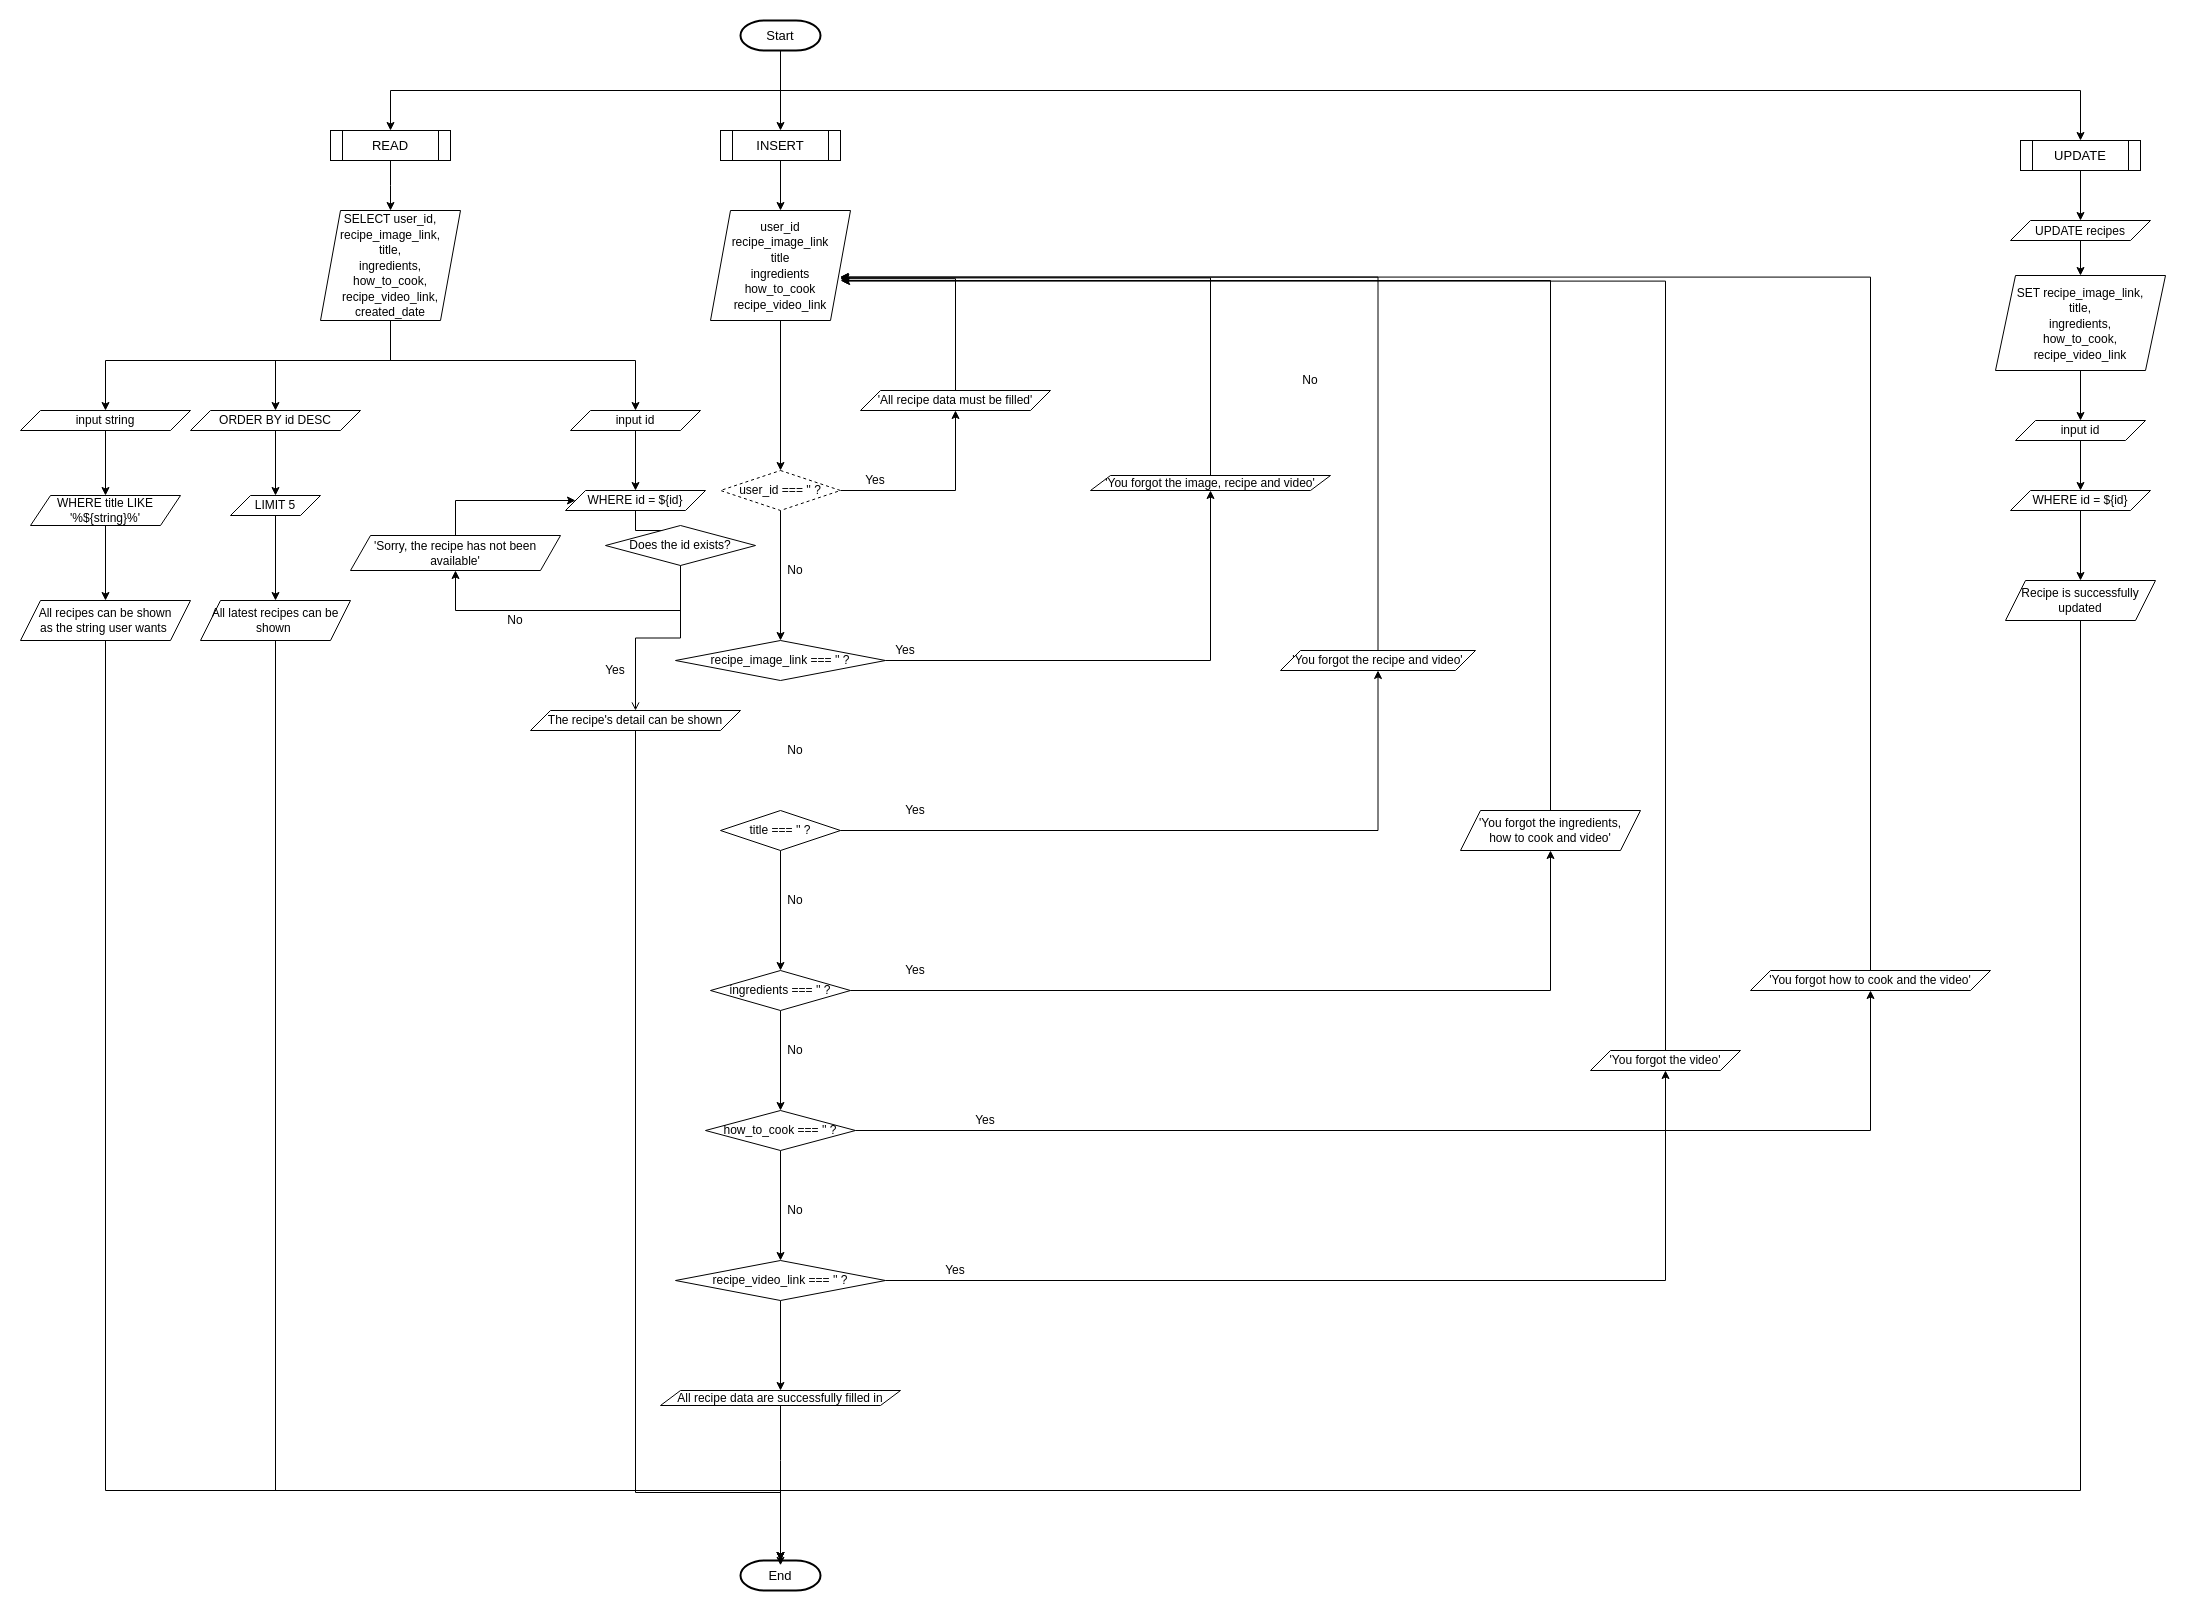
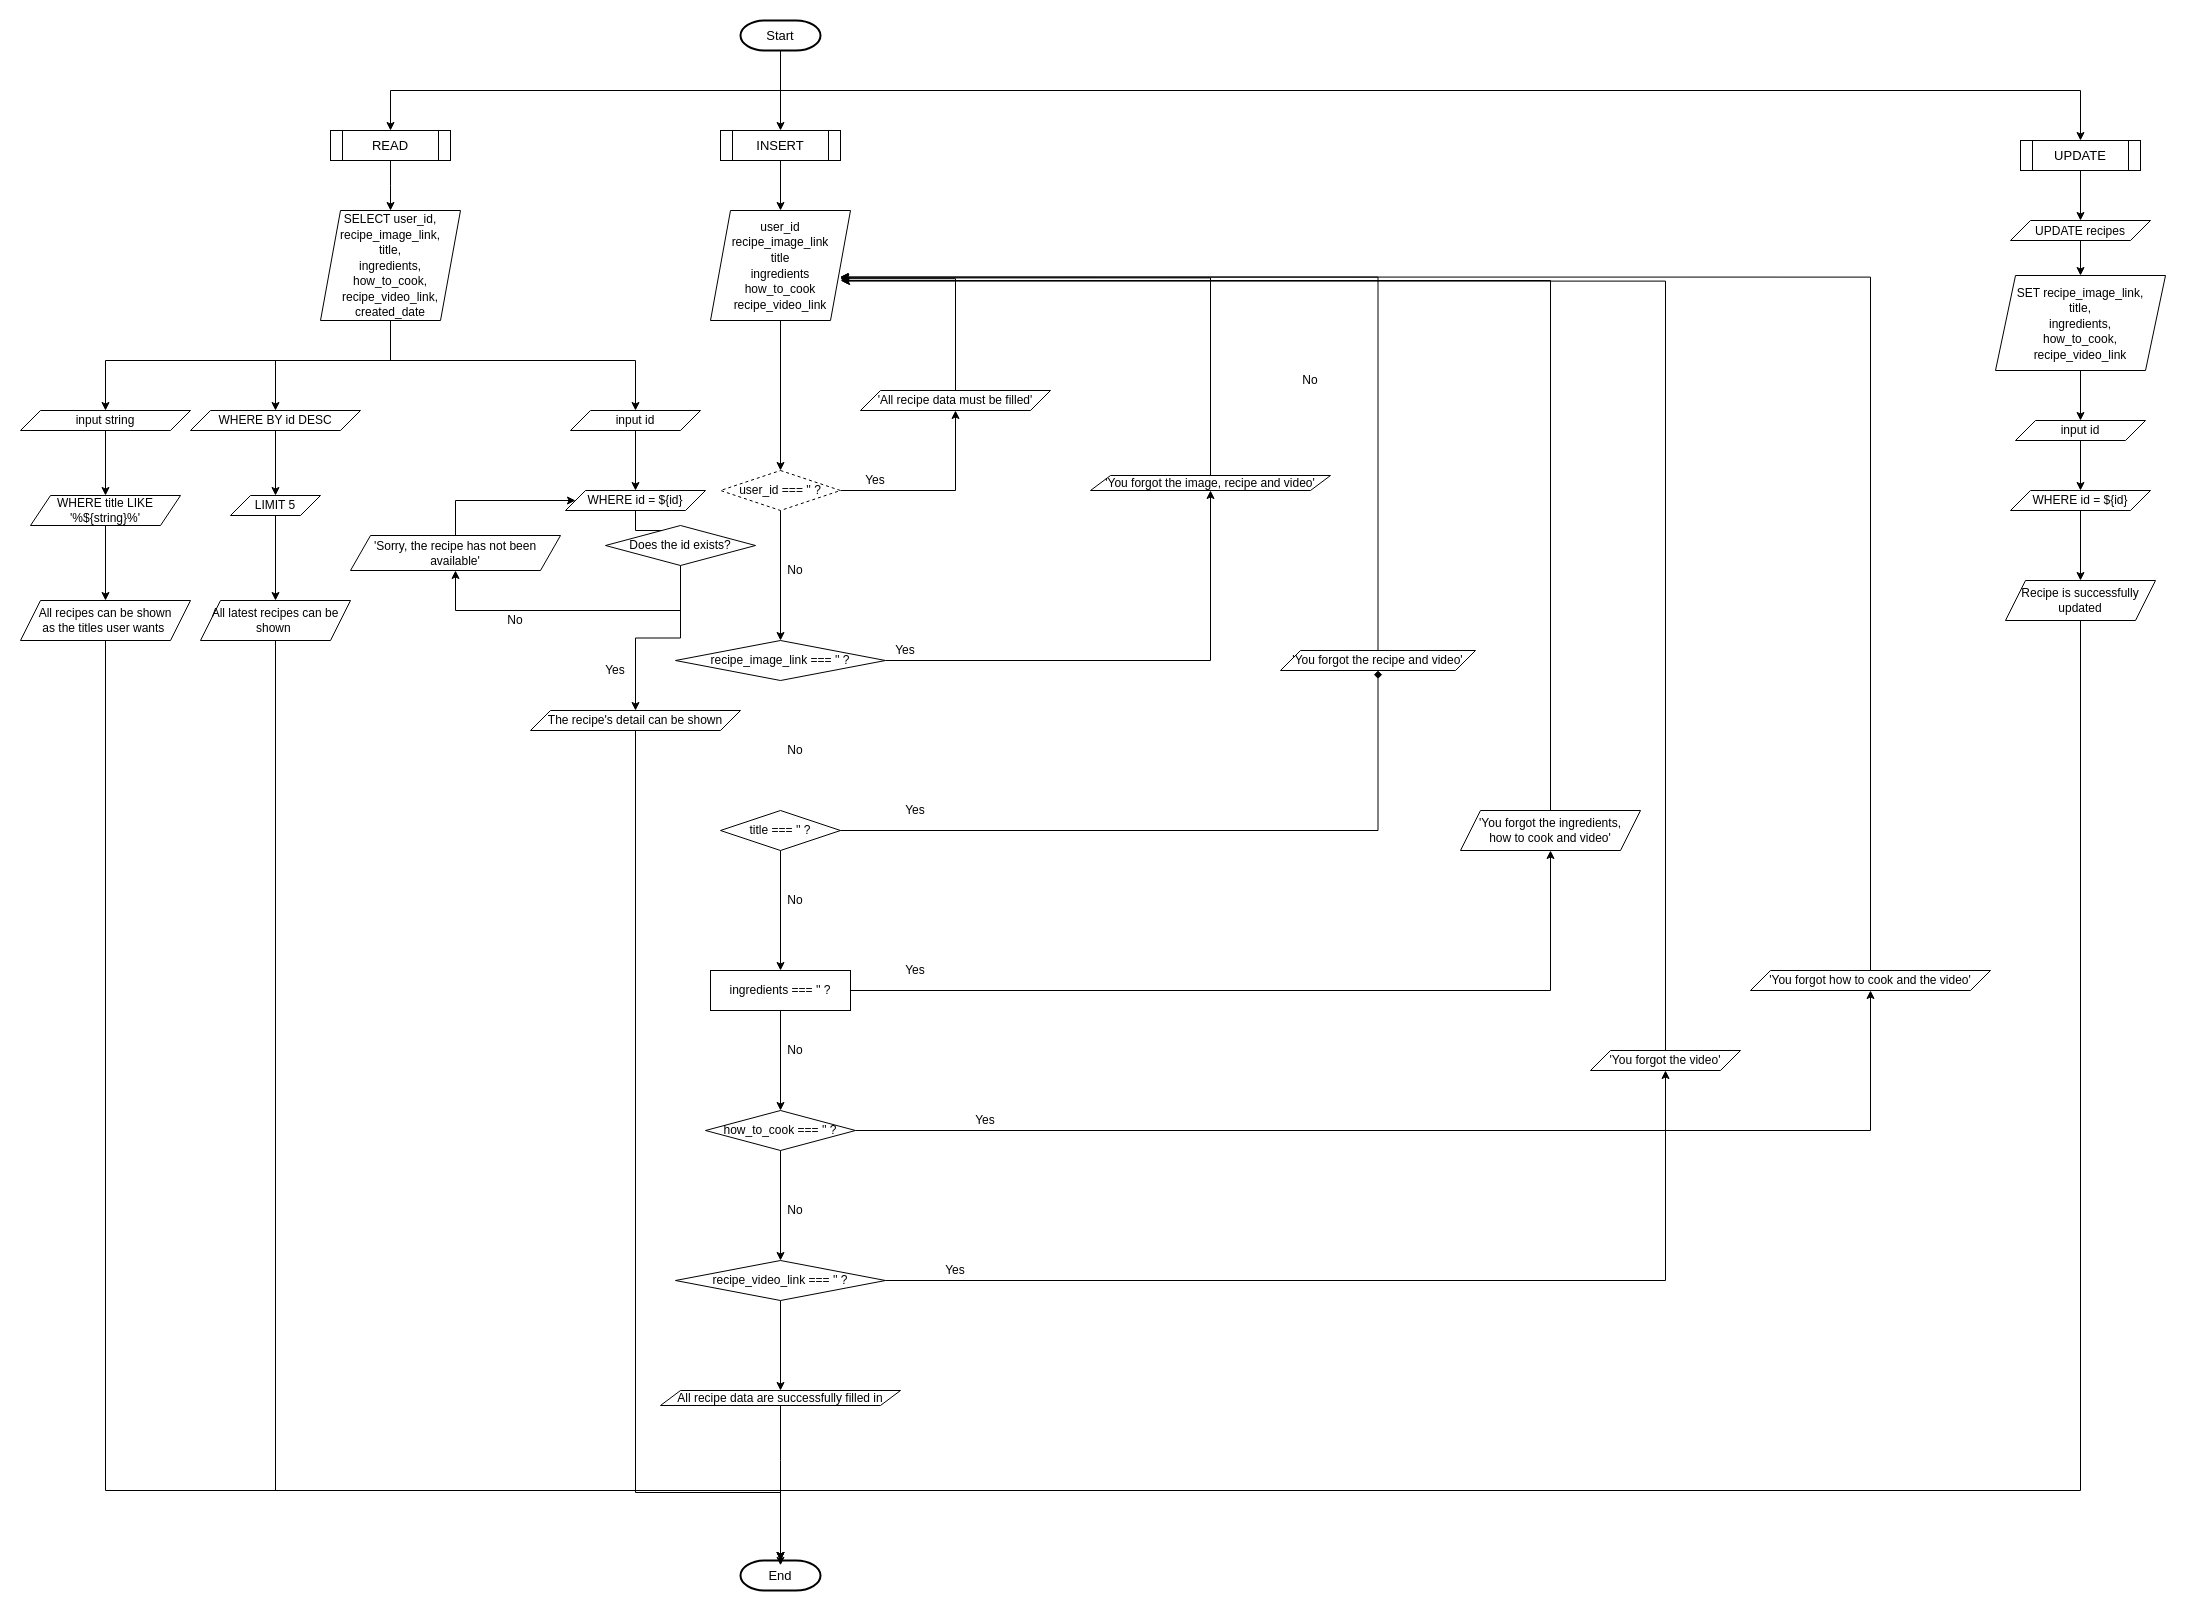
node "ORDER BY id DESC": label "ORDER BY id DESC" -> "WHERE BY id DESC"
node "All recipes can be shown as the string user wants": label "All recipes can be shown as the string user wants" -> "All recipes can be shown as the titles user wants"
edge "title === '' ?" -> "'You forgot the recipe and video'": arrowhead classic -> diamond
edge "Does the id exists?" -> "The recipe's detail can be shown": arrowhead open -> classic
node "ingredients === '' ?": shape diamond -> rectangle
